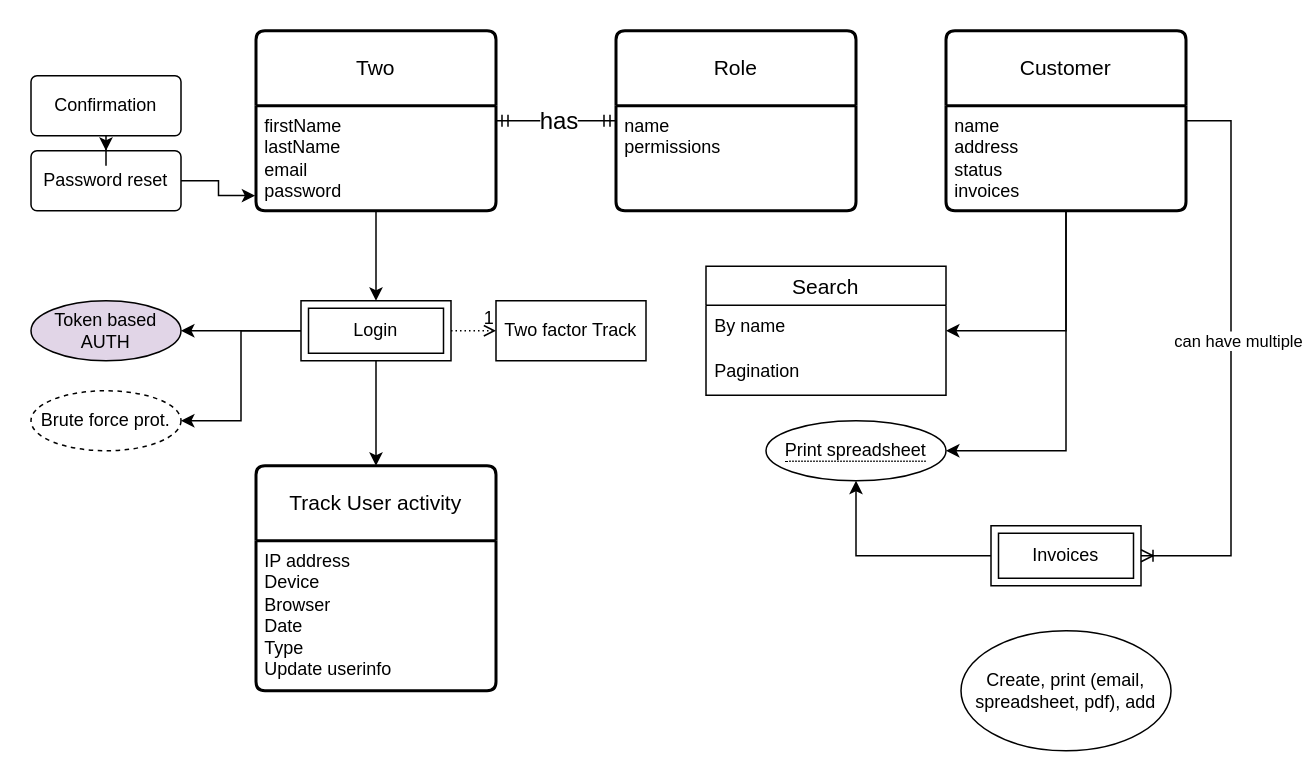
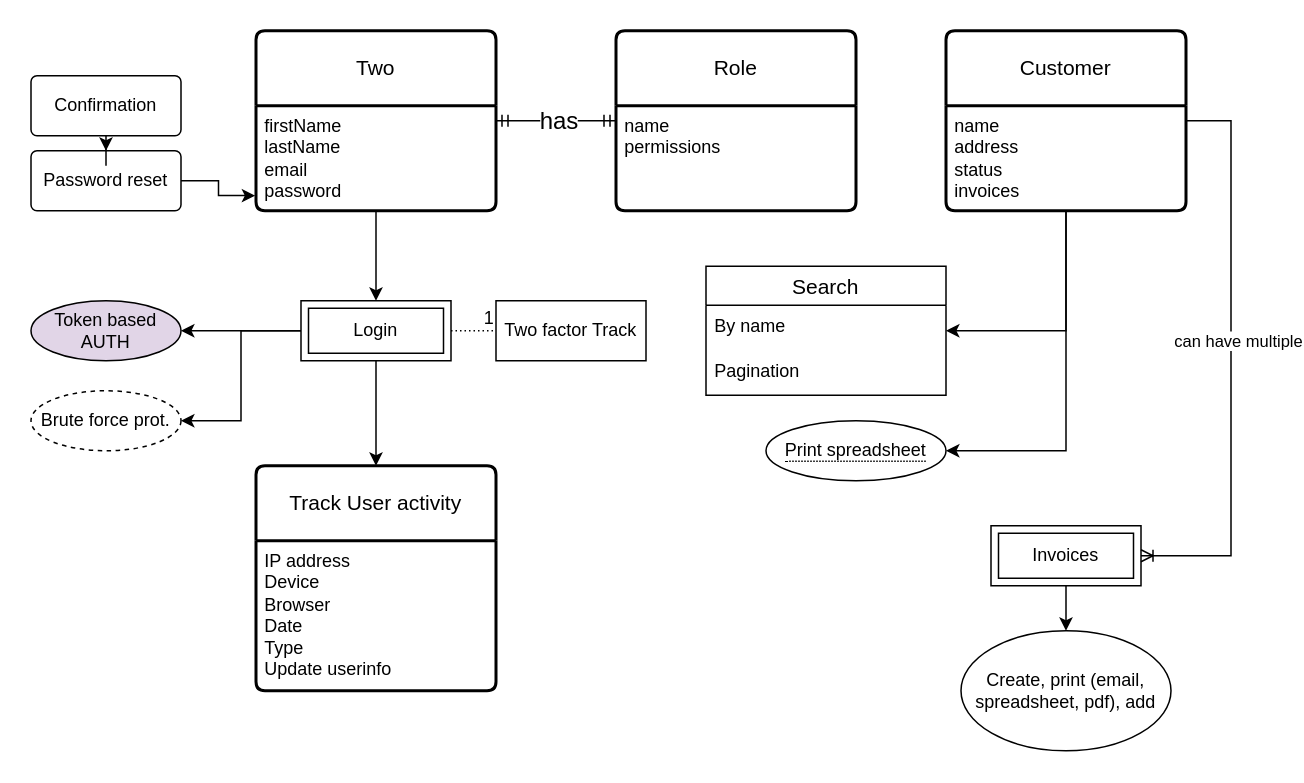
edge "Login" -> "Two factor Track": arrowhead open -> none
edge "Invoices" -> "Print spreadsheet": now "Invoices" -> "Create, print (email, spreadsheet, pdf), add"
